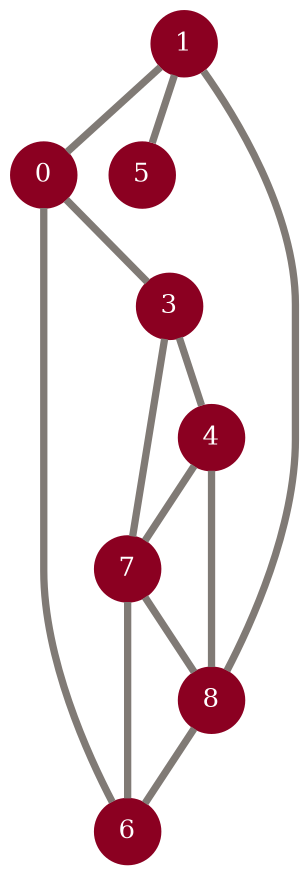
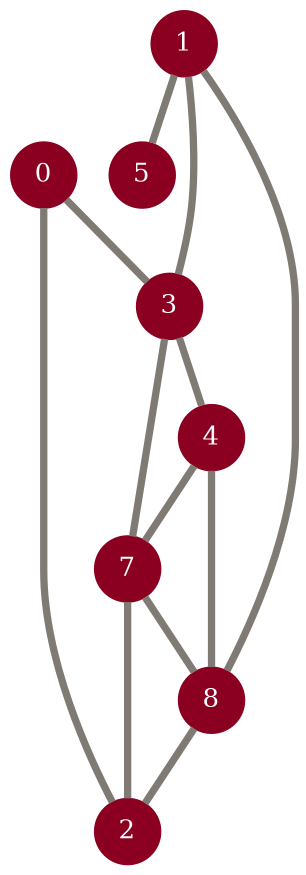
edge "1" -- "0": now "1" -- "3"
node "6": label "6" -> "2"
